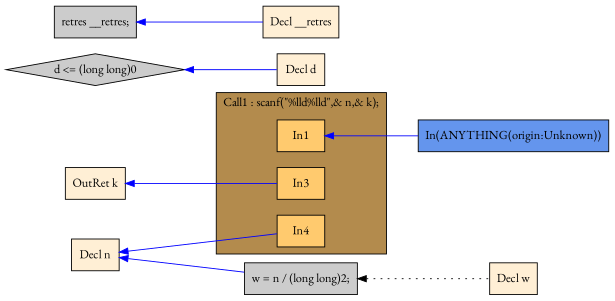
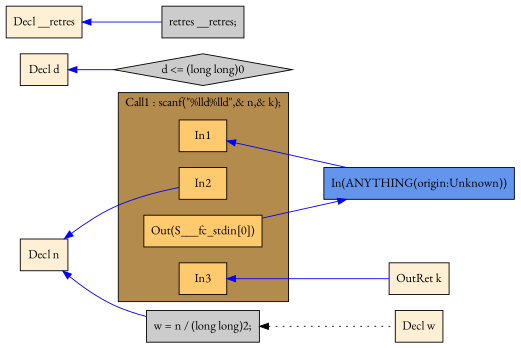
edge "Decl __retres" -> "retres __retres;": reversed
edge "Decl d" -> "d <= (long long)0": reversed
edge "In3" -> "OutRet k": reversed
node "Out(S___fc_stdin[0])": added
node "In4": label "In4" -> "In2"
